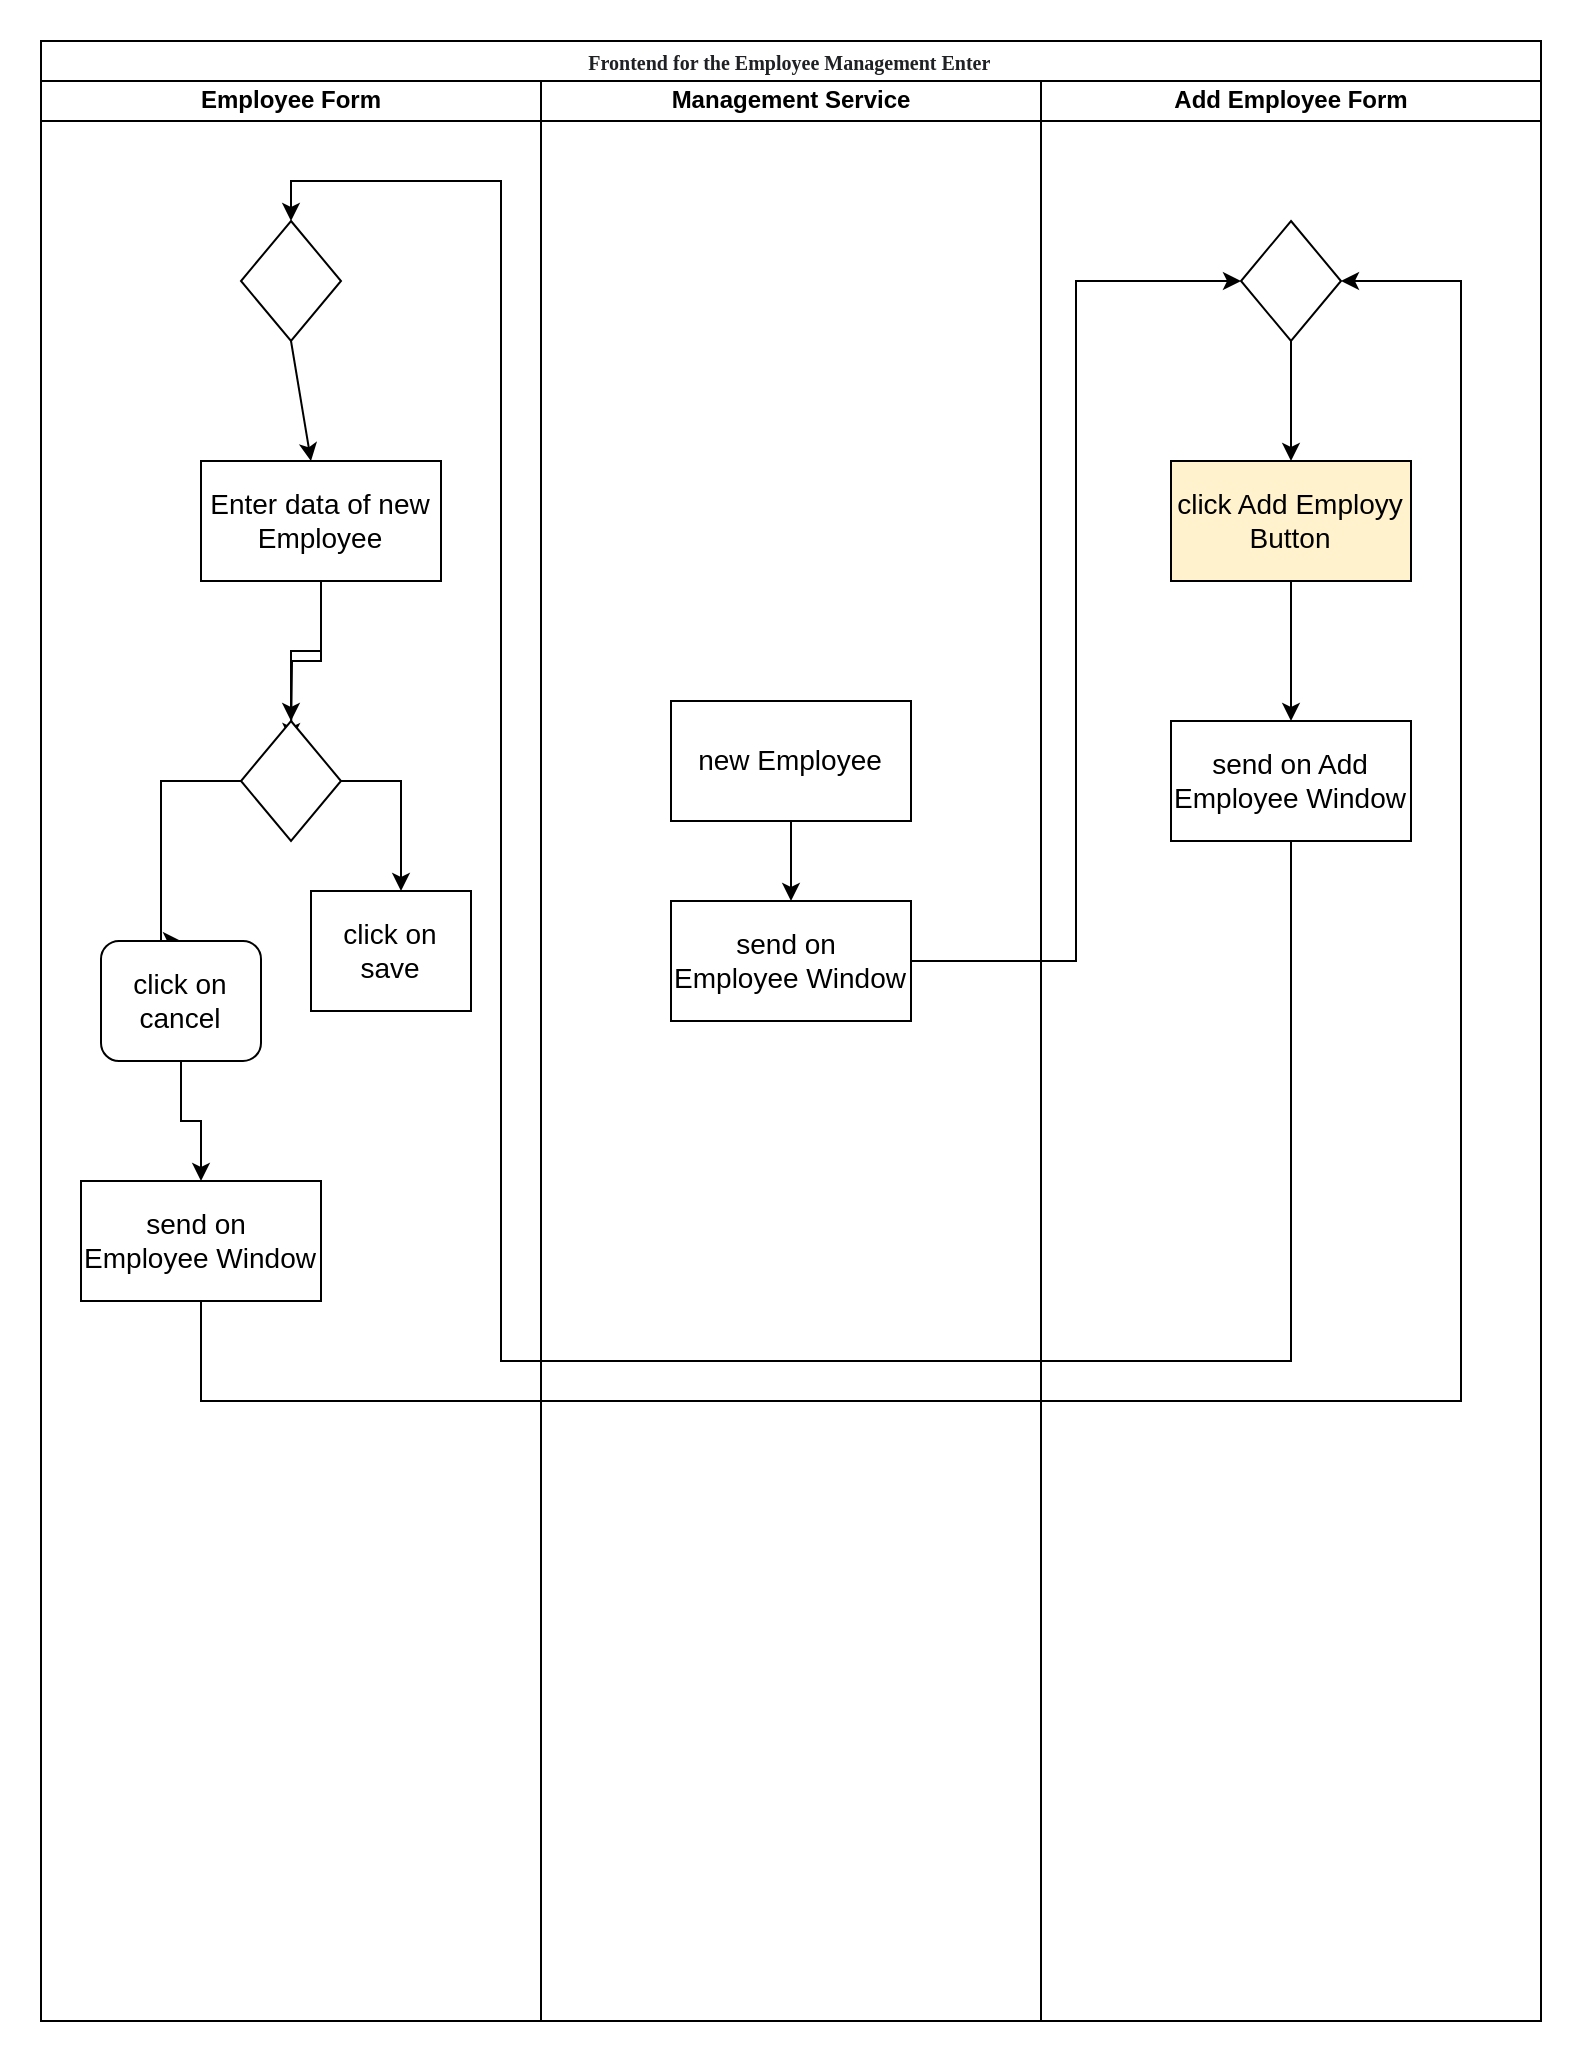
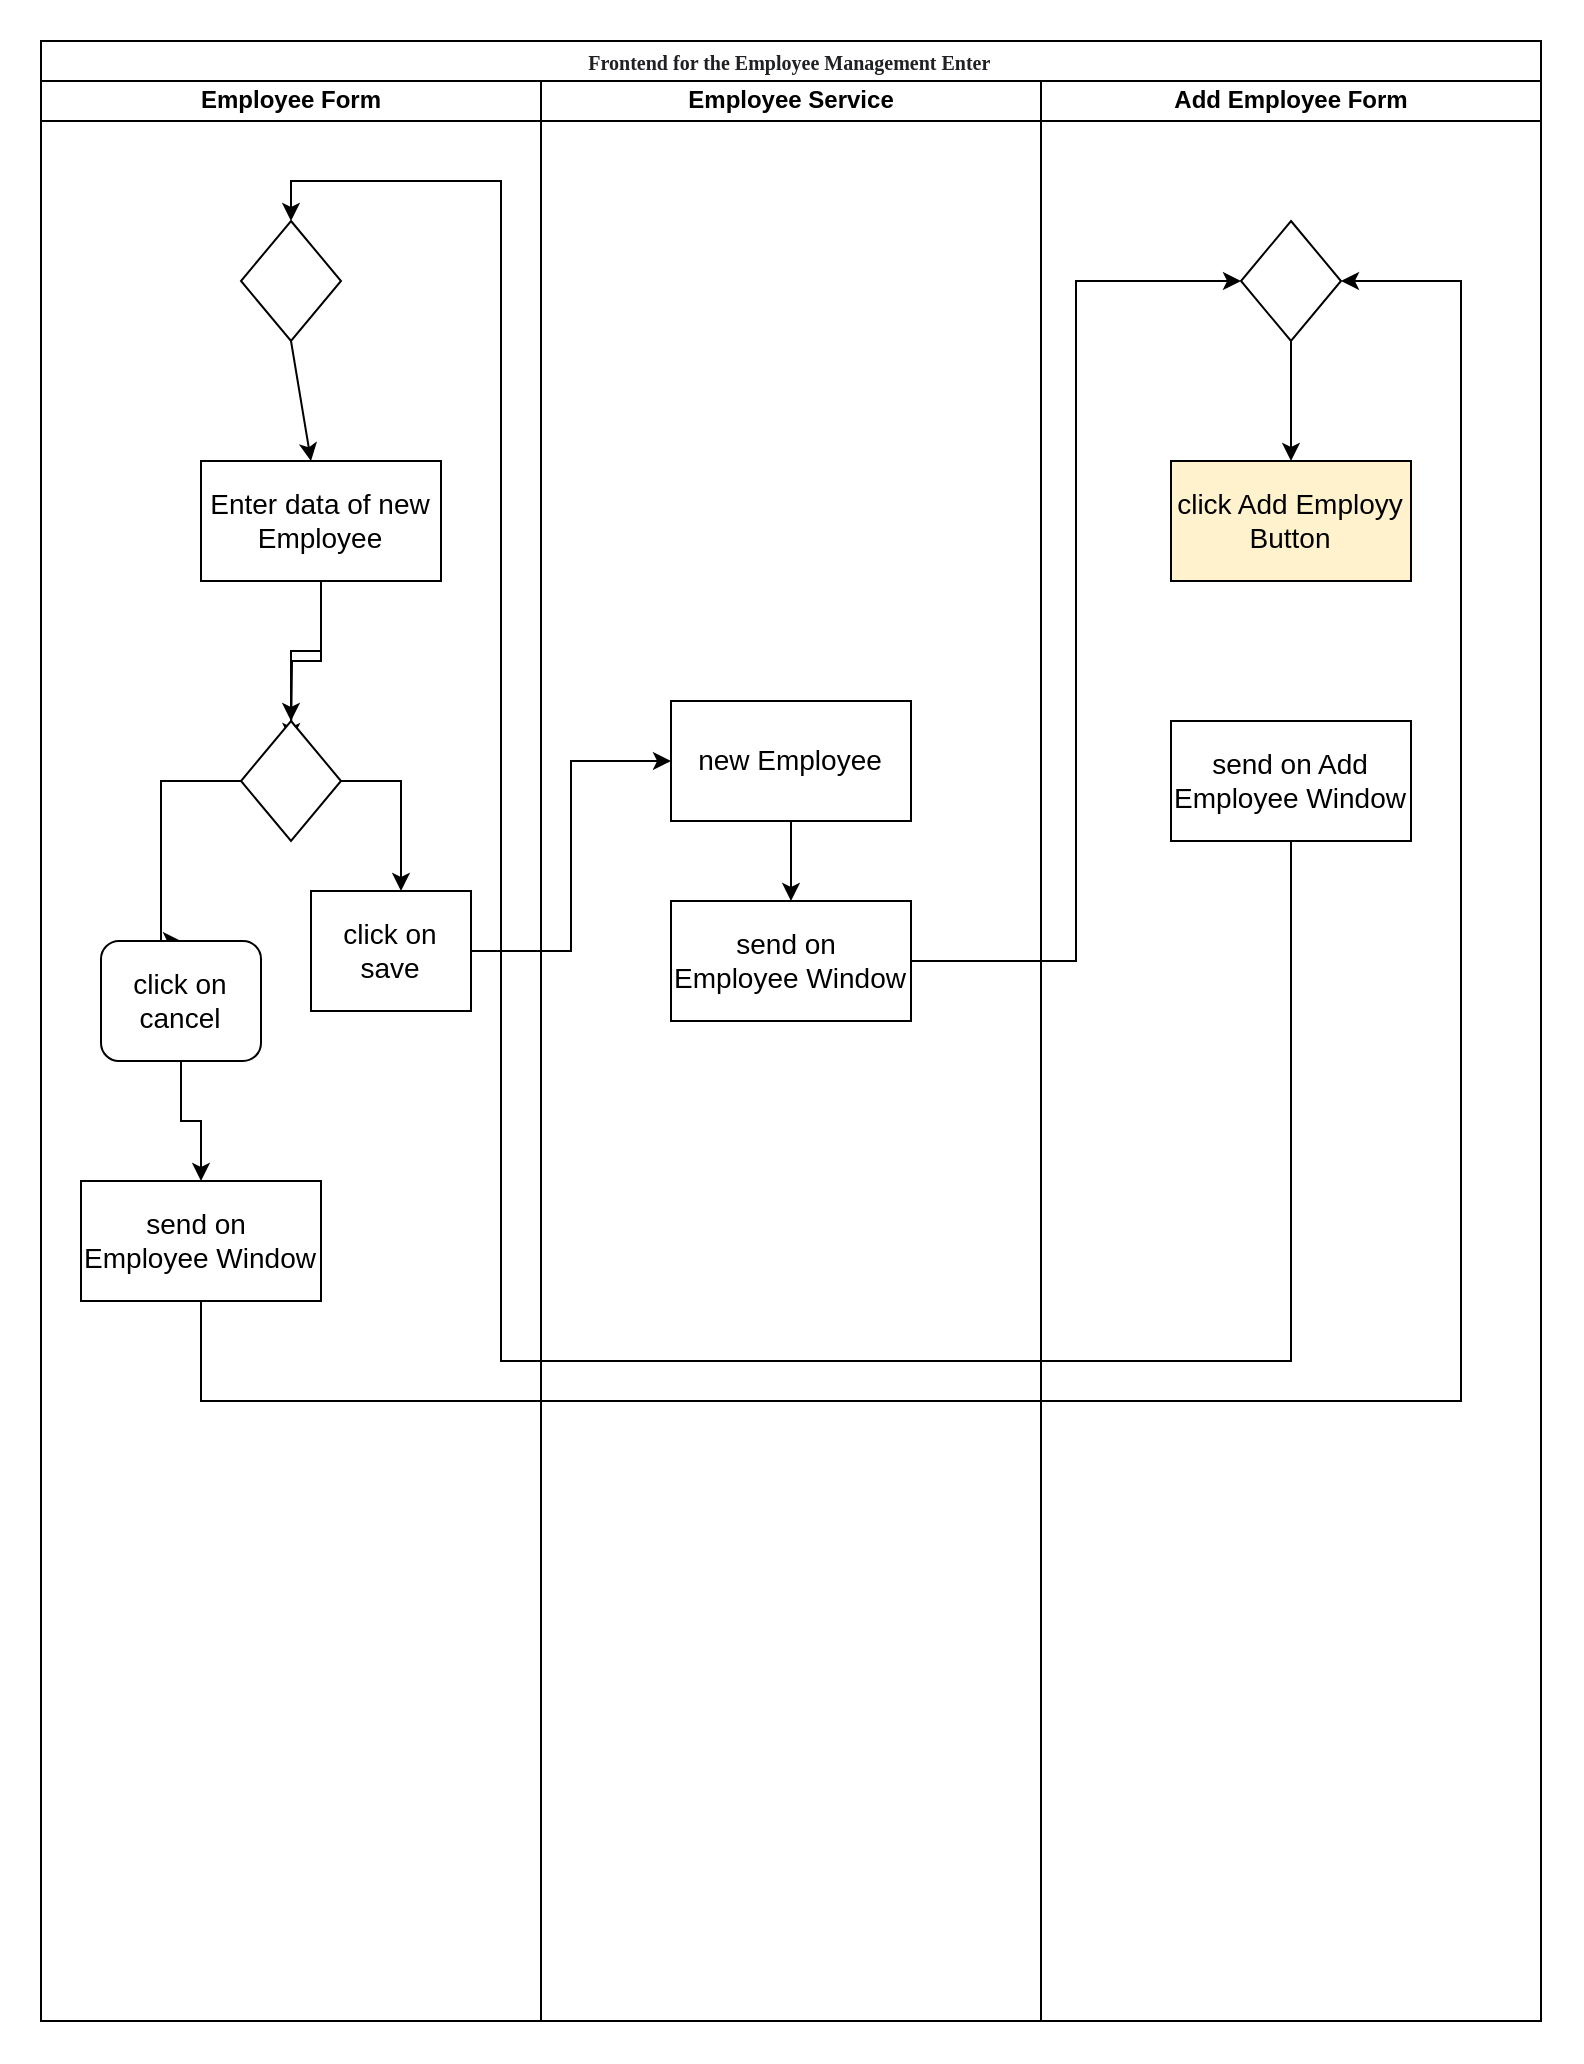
node "Management Service": label "Management Service" -> "Employee Service"
edge "click Add Employy Button" -> "send on Add Employee Window": removed
edge "click on save" -> "new Employee": added
